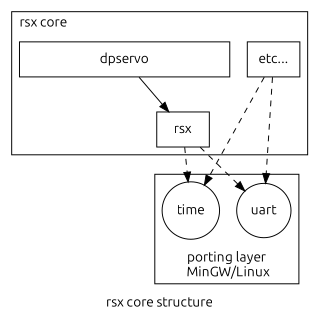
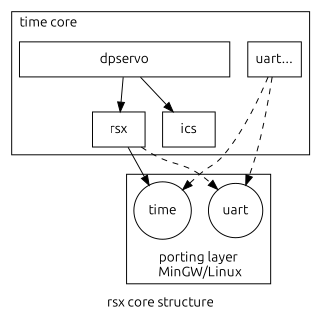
cluster "rsx core": label "rsx core" -> "time core"
node "etc...": label "etc..." -> "uart..."
node "ics": added
edge "rsx" -> "time": style dashed -> solid
